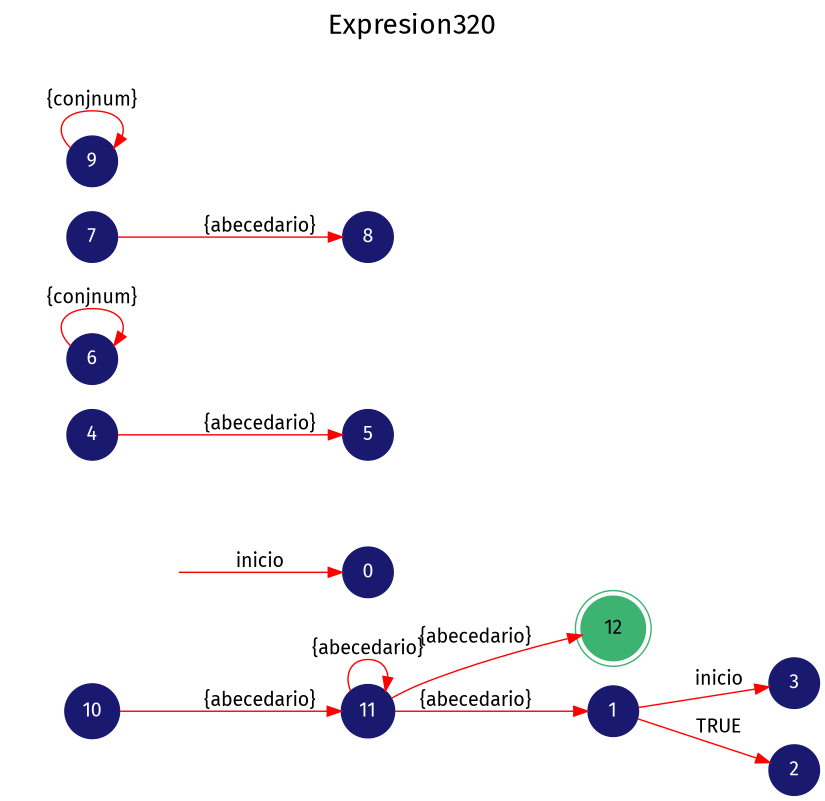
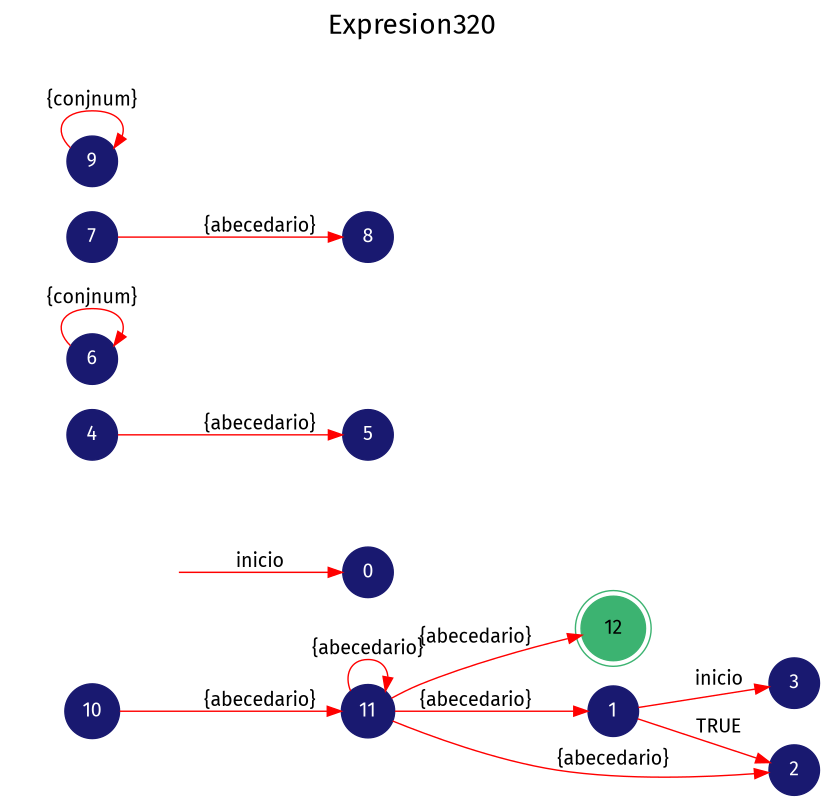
edge "11" -> "2": added, label "{abecedario}"
